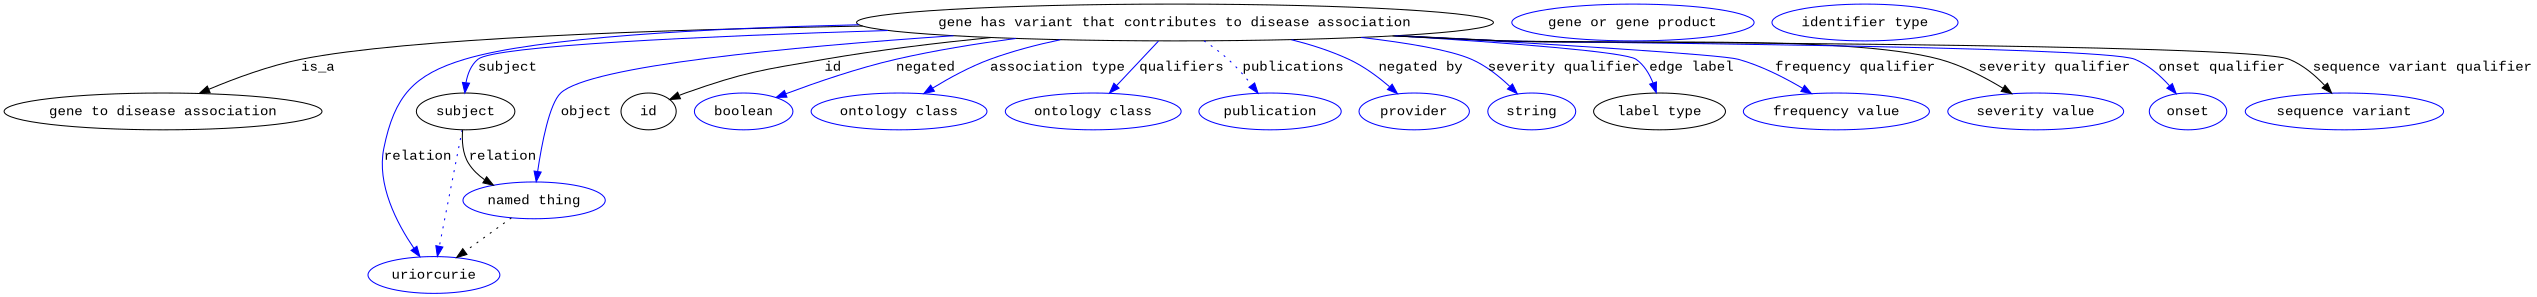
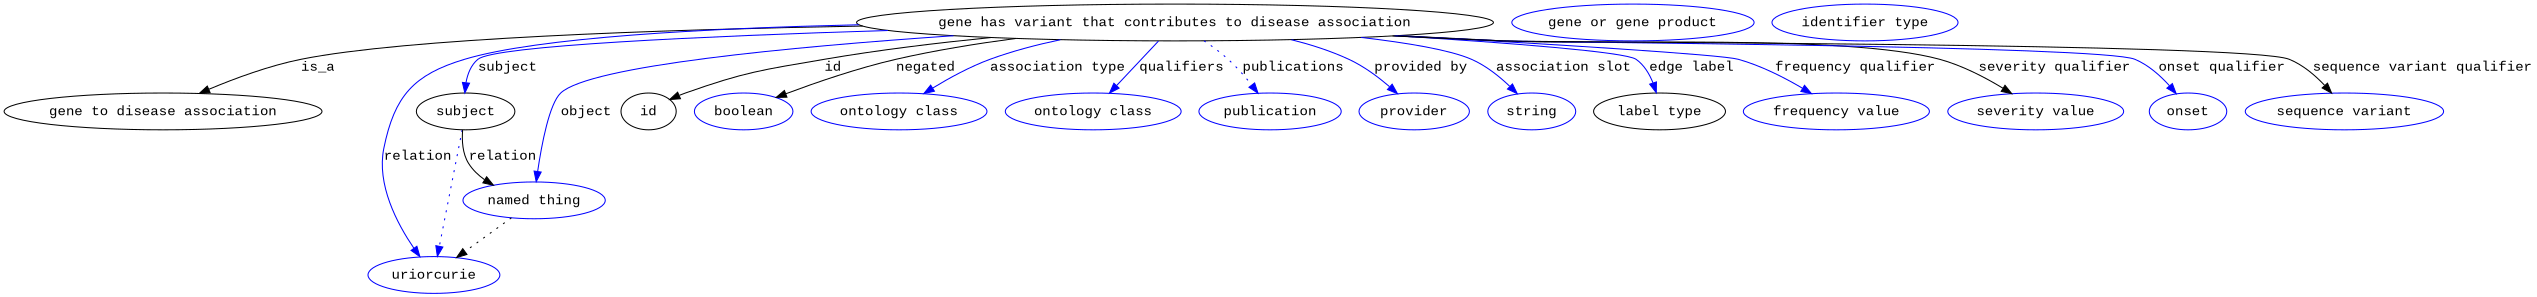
edge "gene has variant that contributes to disease association" -> "boolean": color blue -> black
edge "gene has variant that contributes to disease association" -> "provider": label "negated by" -> "provided by"
edge "gene has variant that contributes to disease association" -> "string": label "severity qualifier" -> "association slot"
